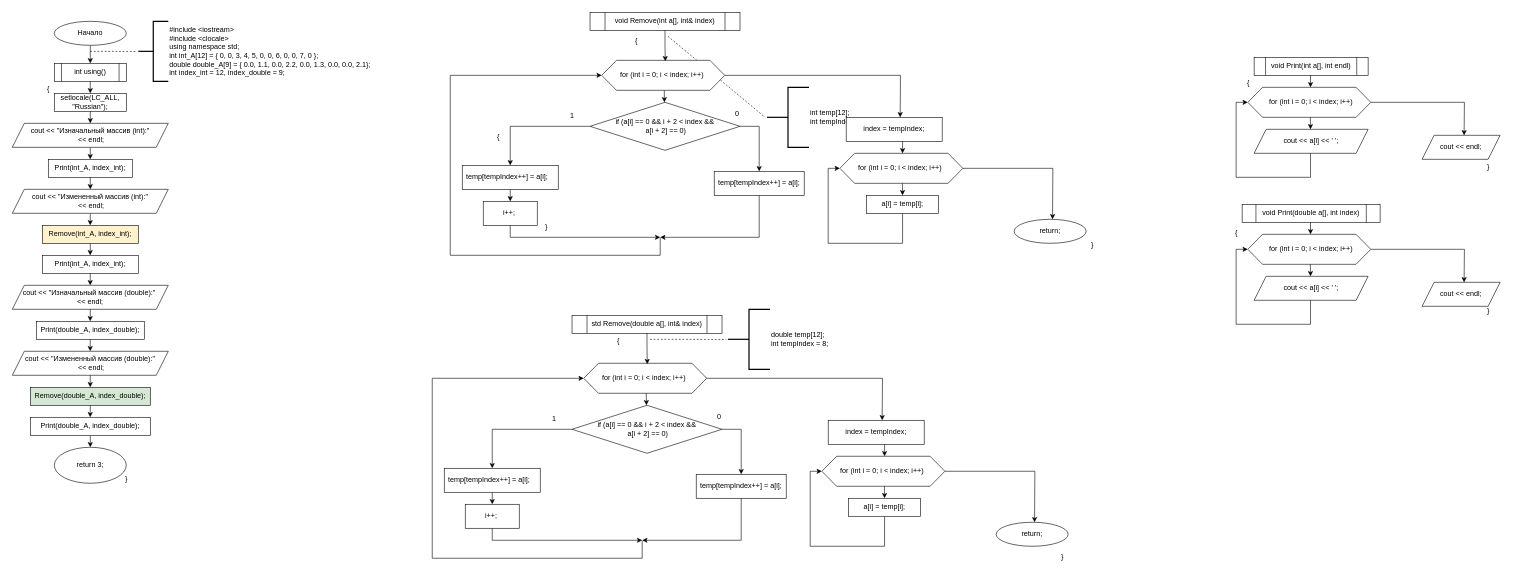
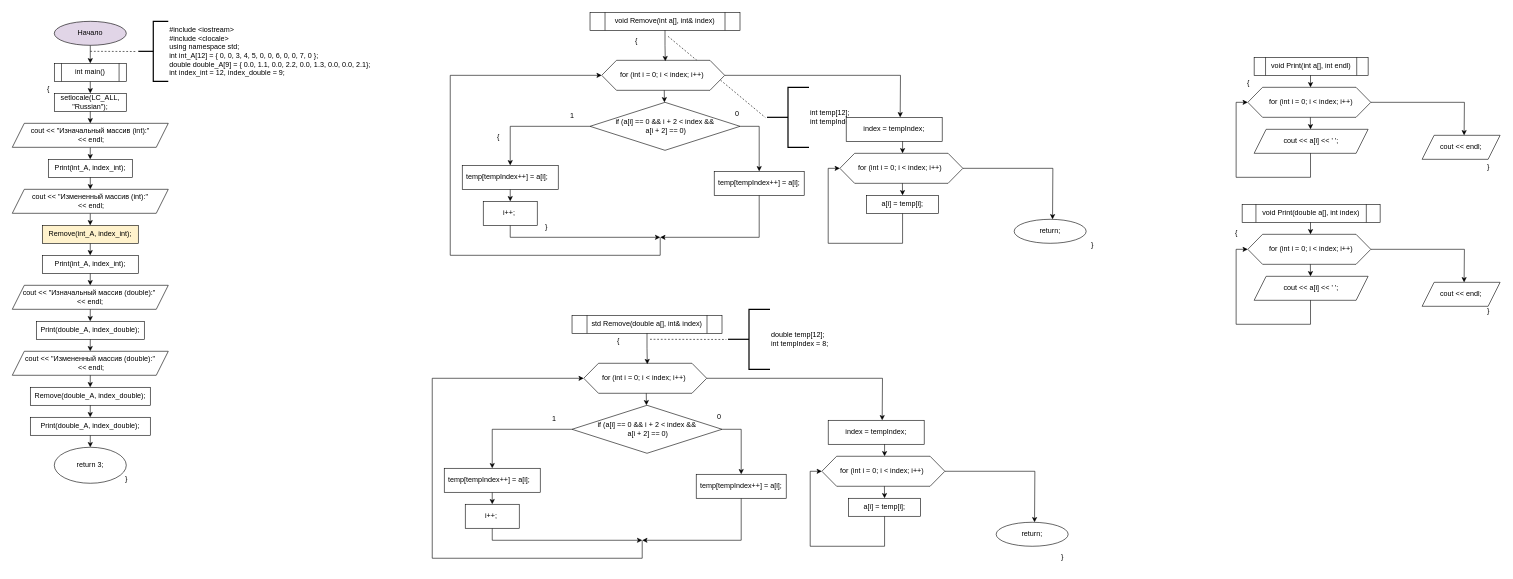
node "Начало": fillcolor #ffffff -> #e1d5e7
node "int using()": label "int using()" -> "int main()"
node "Remove(double_A, index_double);": fillcolor #d5e8d4 -> #ffffff
